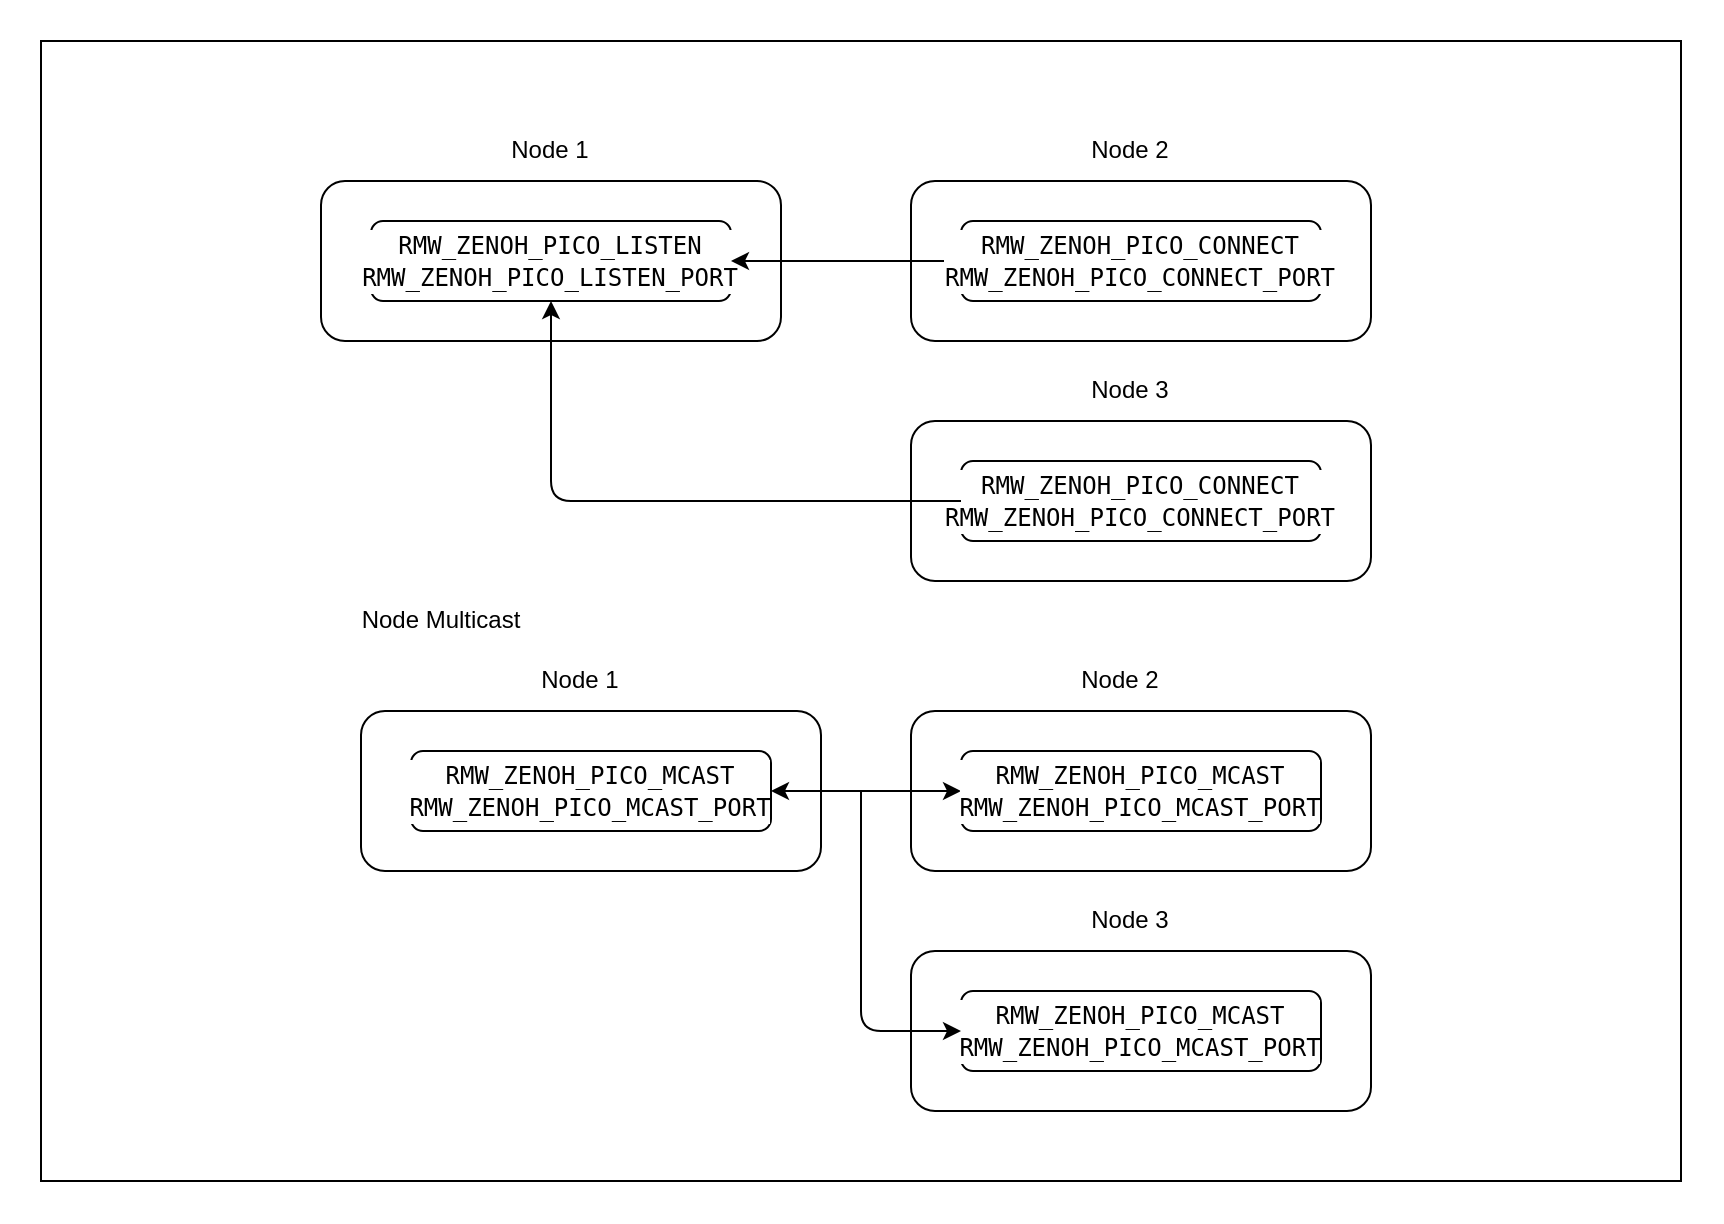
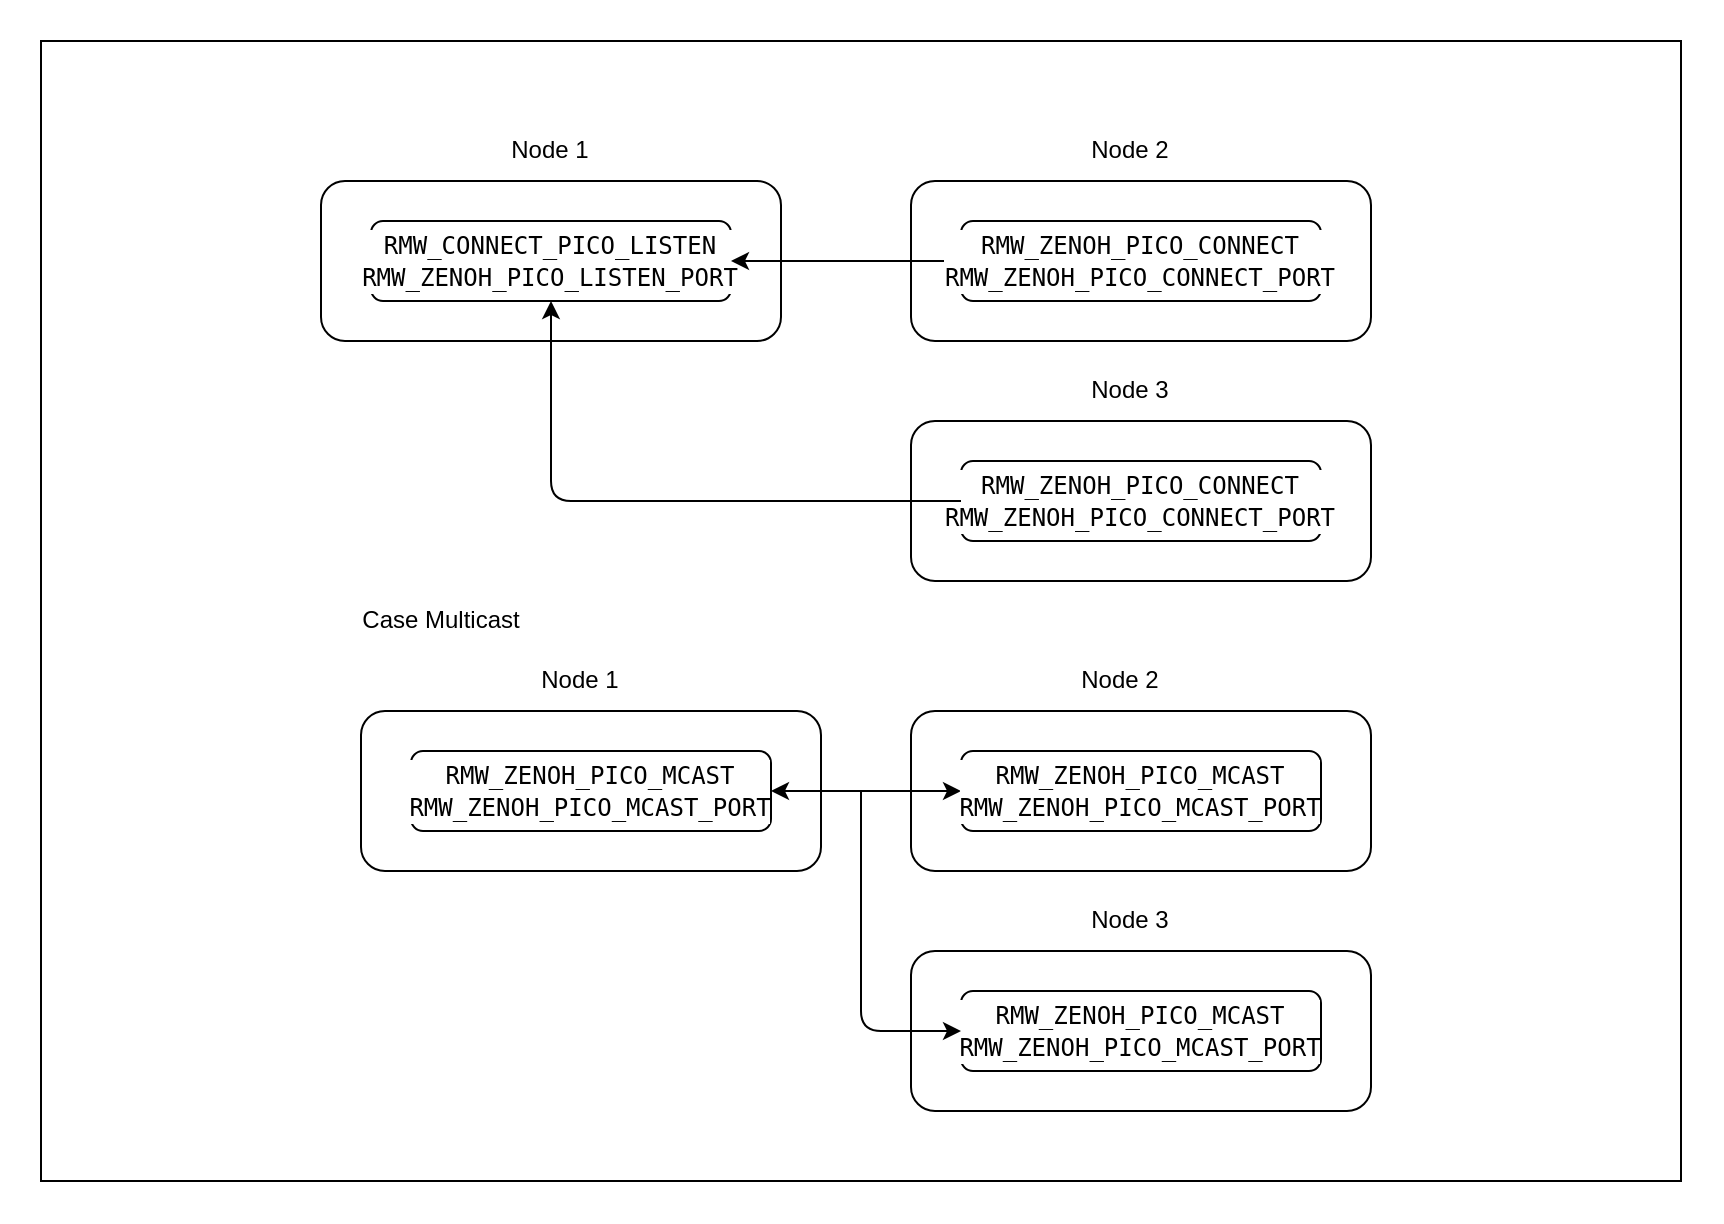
node "RMW_ZENOH_PICO_LISTEN RMW_ZENOH_PICO_LISTEN_PORT": label "RMW_ZENOH_PICO_LISTEN RMW_ZENOH_PICO_LISTEN_PORT" -> "RMW_CONNECT_PICO_LISTEN RMW_ZENOH_PICO_LISTEN_PORT"
node "Node Multicast": label "Node Multicast" -> "Case Multicast"
